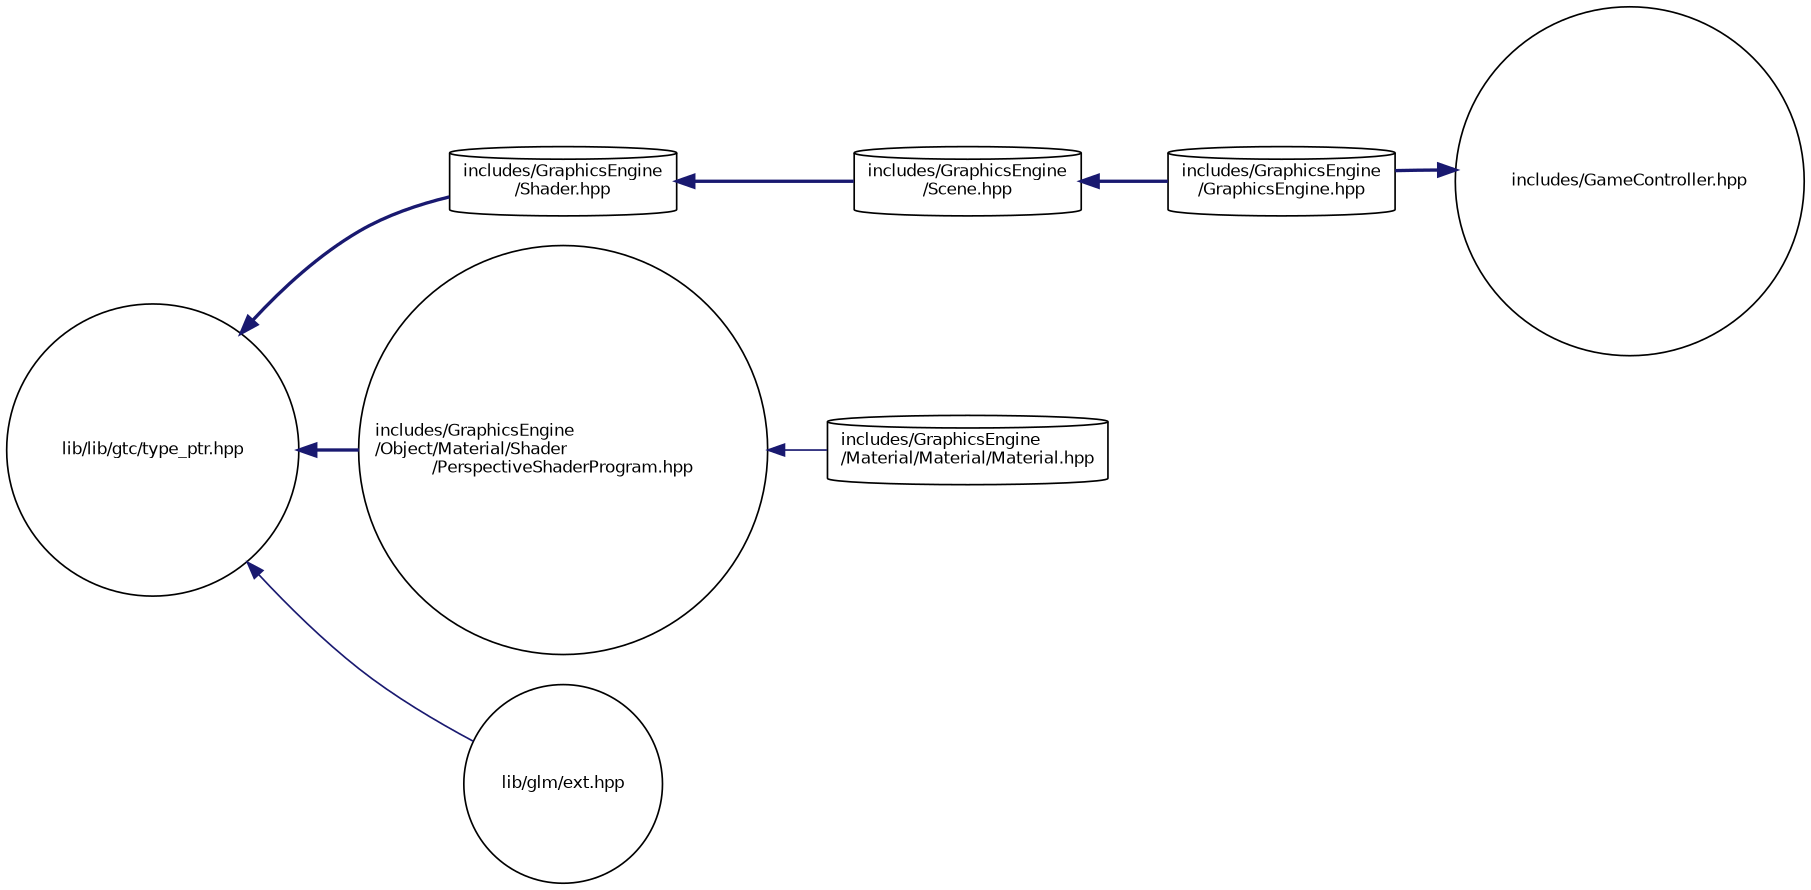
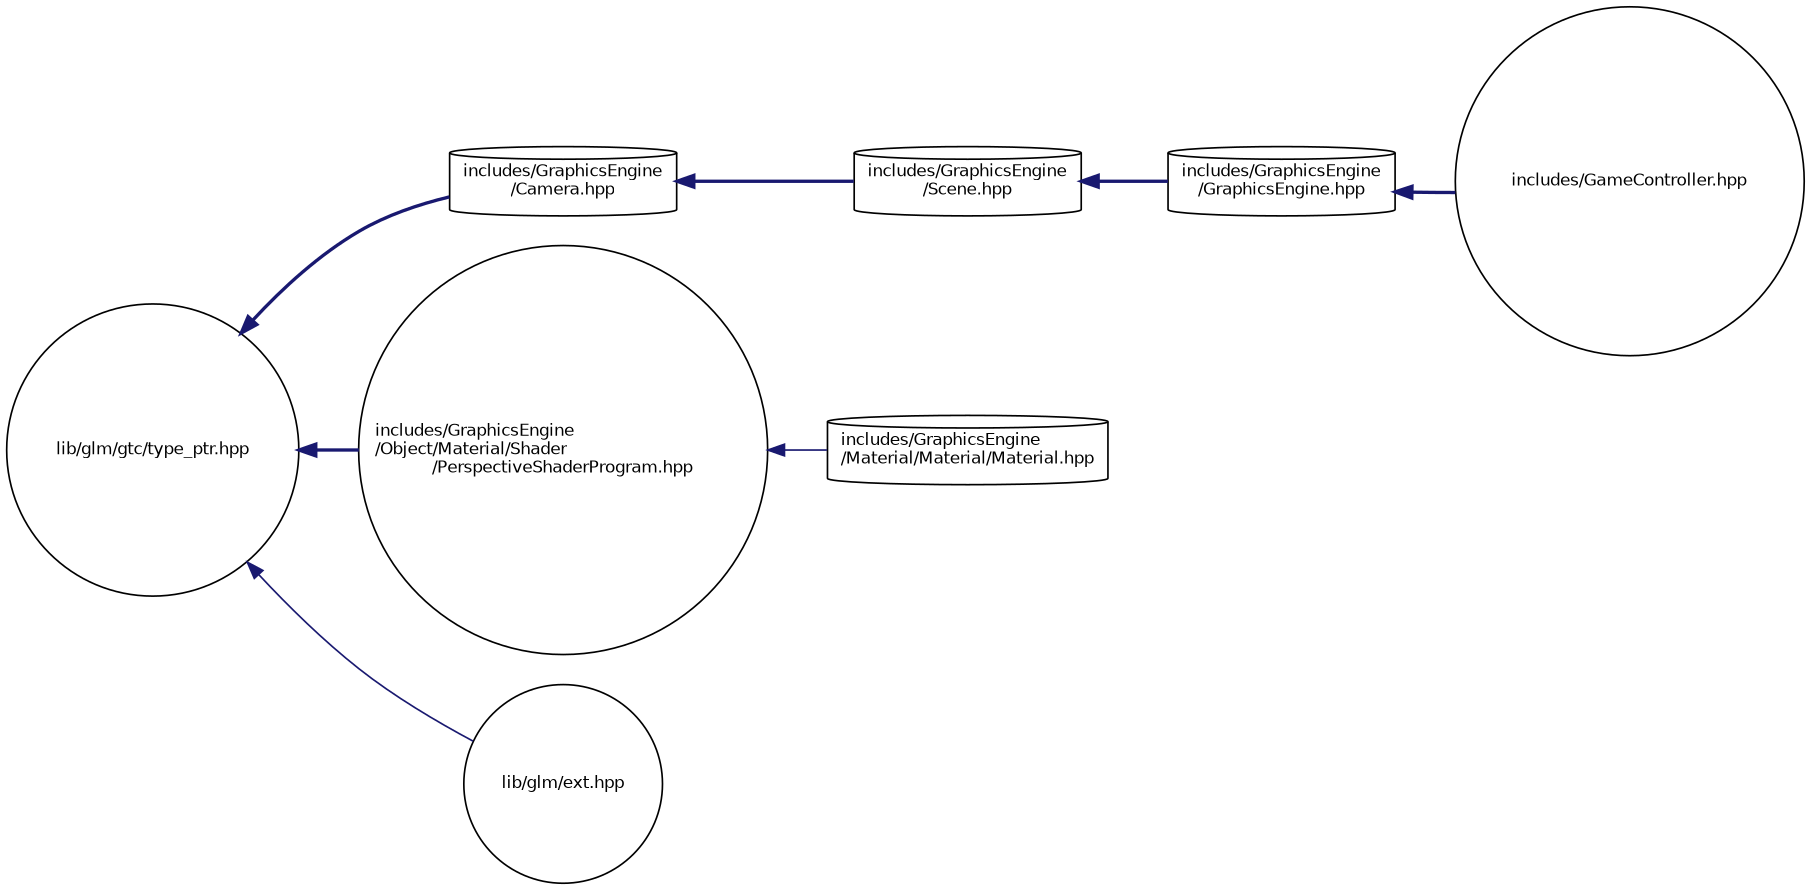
edge "includes/GraphicsEngine /GraphicsEngine.hpp" -> "includes/GameController.hpp": reversed
node "includes/GraphicsEngine /Shader.hpp": label "includes/GraphicsEngine /Shader.hpp" -> "includes/GraphicsEngine /Camera.hpp"
node "lib/lib/gtc/type_ptr.hpp": label "lib/lib/gtc/type_ptr.hpp" -> "lib/glm/gtc/type_ptr.hpp"
